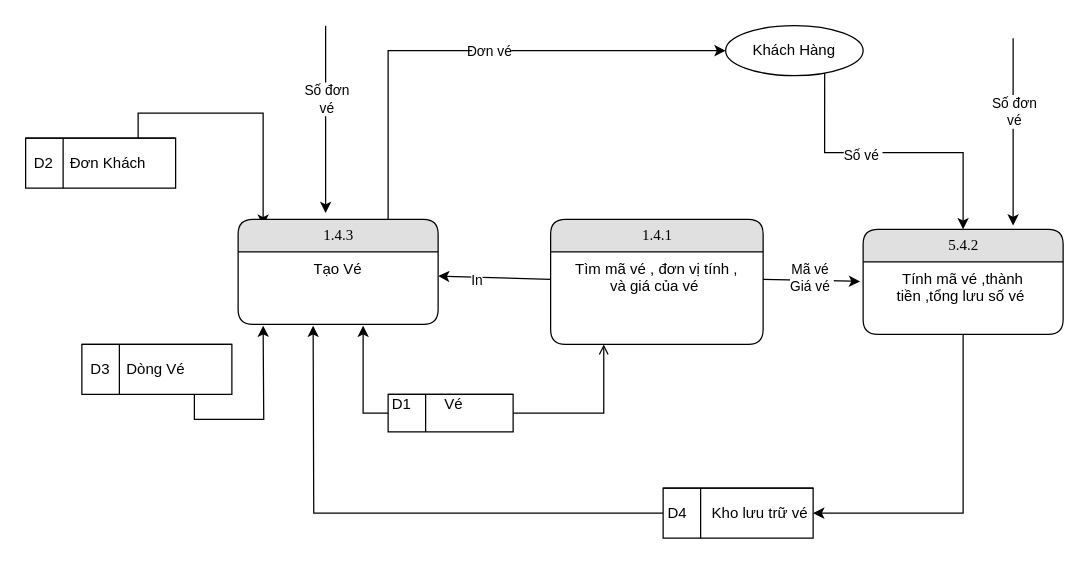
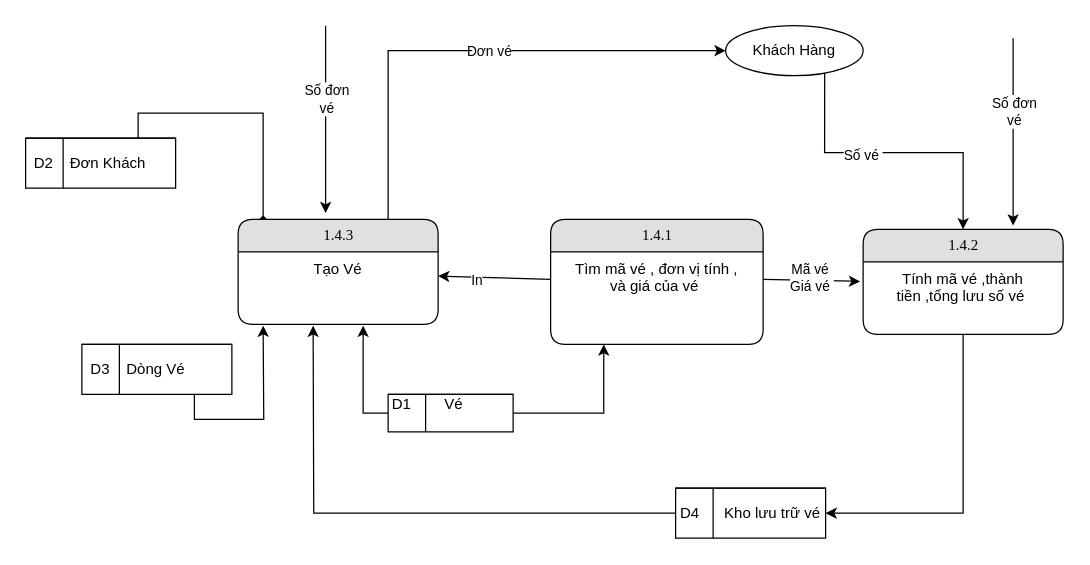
edge "D2 Đơn Khách" -> "1.4.3": arrowhead classic -> diamond
node "5.4.2": label "5.4.2" -> "1.4.2"
edge "D1 Vé" -> "1.4.1": arrowhead open -> classic
node "D4 Kho lưu trữ vé": moved (738, 513) -> (751, 513)
